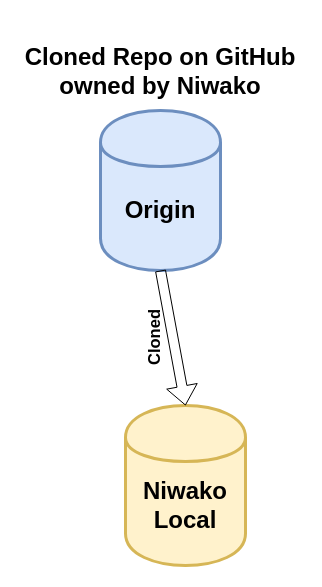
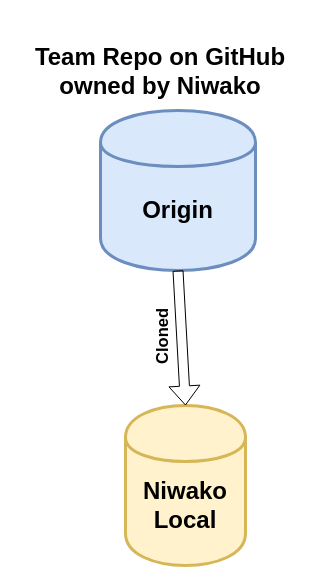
node "Cloned Repo on GitHub owned by Niwako": label "Cloned Repo on GitHub owned by Niwako" -> "Team Repo on GitHub owned by Niwako"
node "Origin": size 120x160 -> 155x160
